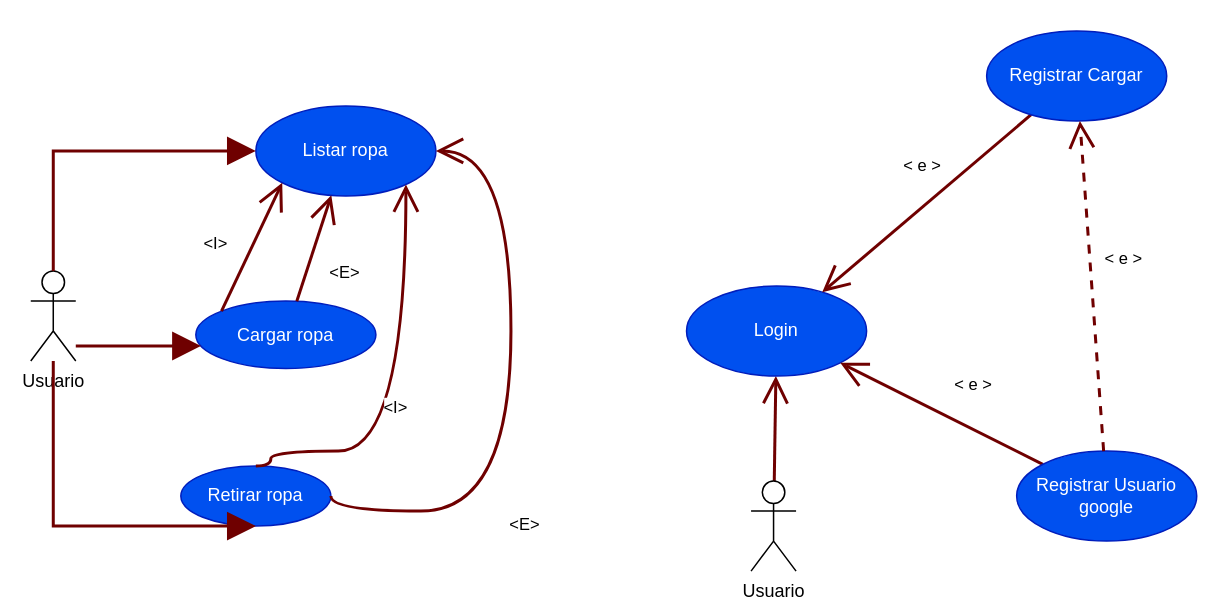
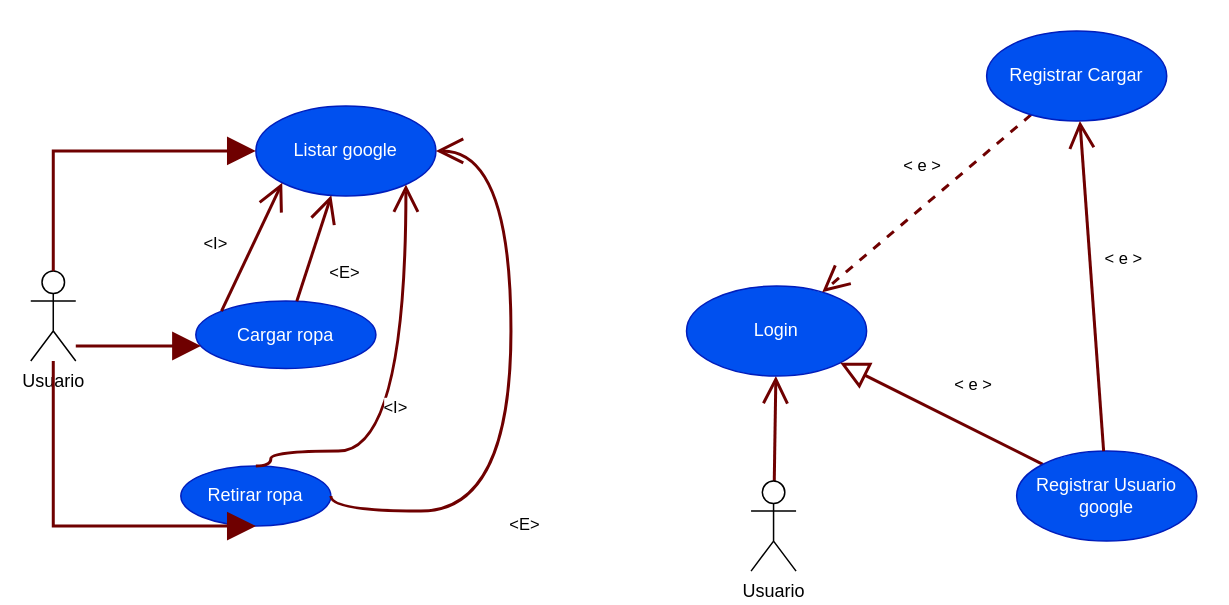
node "Listar ropa": label "Listar ropa" -> "Listar google"
edge "Registrar Cargar" -> "Login": style solid -> dashed
edge "Registrar Usuario google" -> "Registrar Cargar": style dashed -> solid
edge "Registrar Usuario google" -> "Login": arrowhead open -> block
